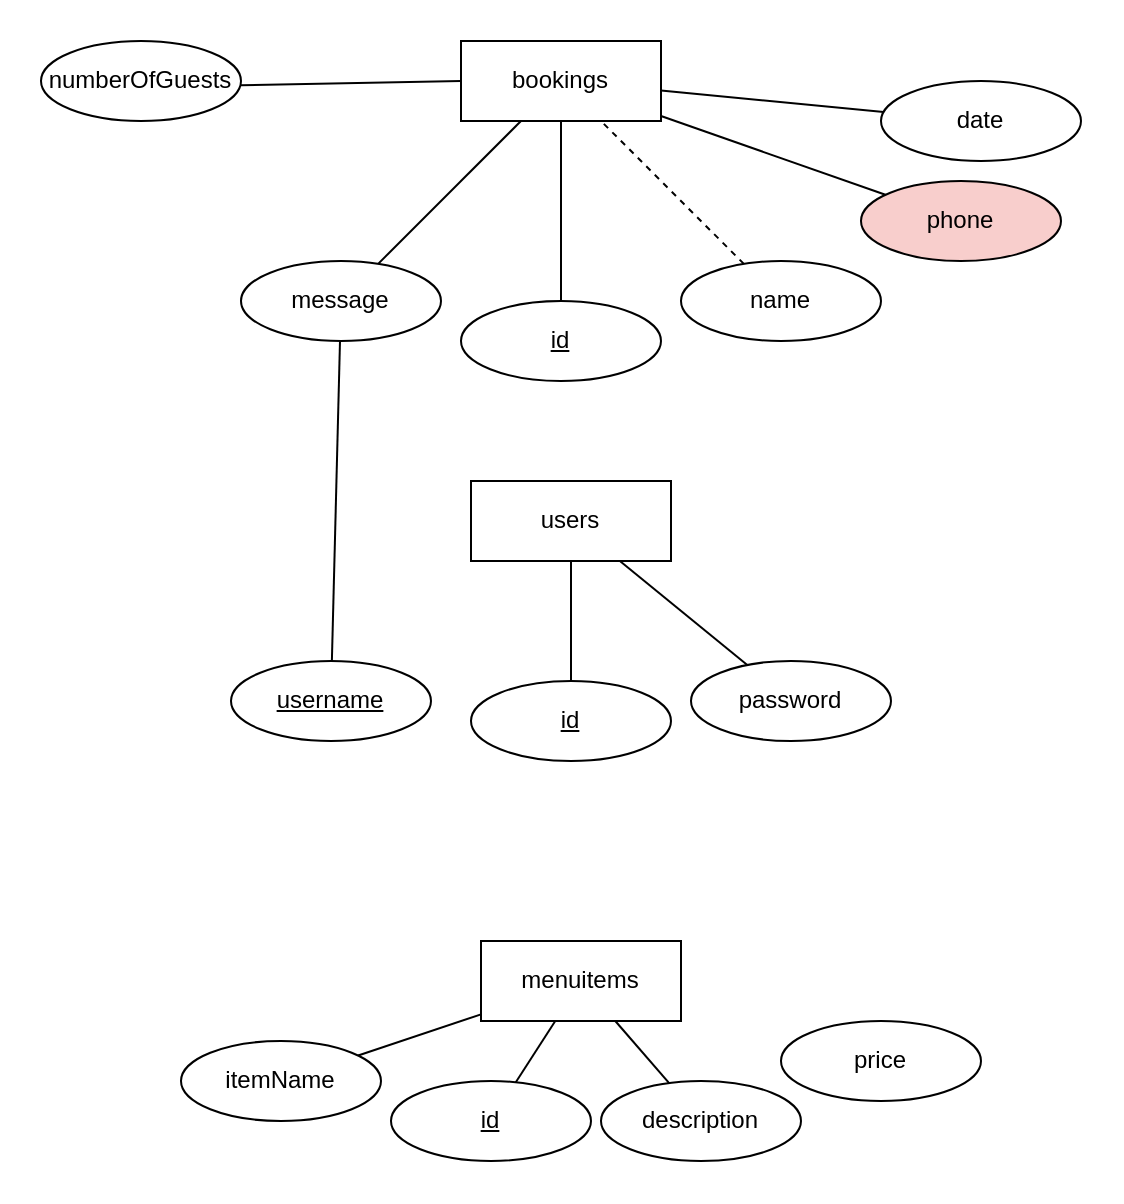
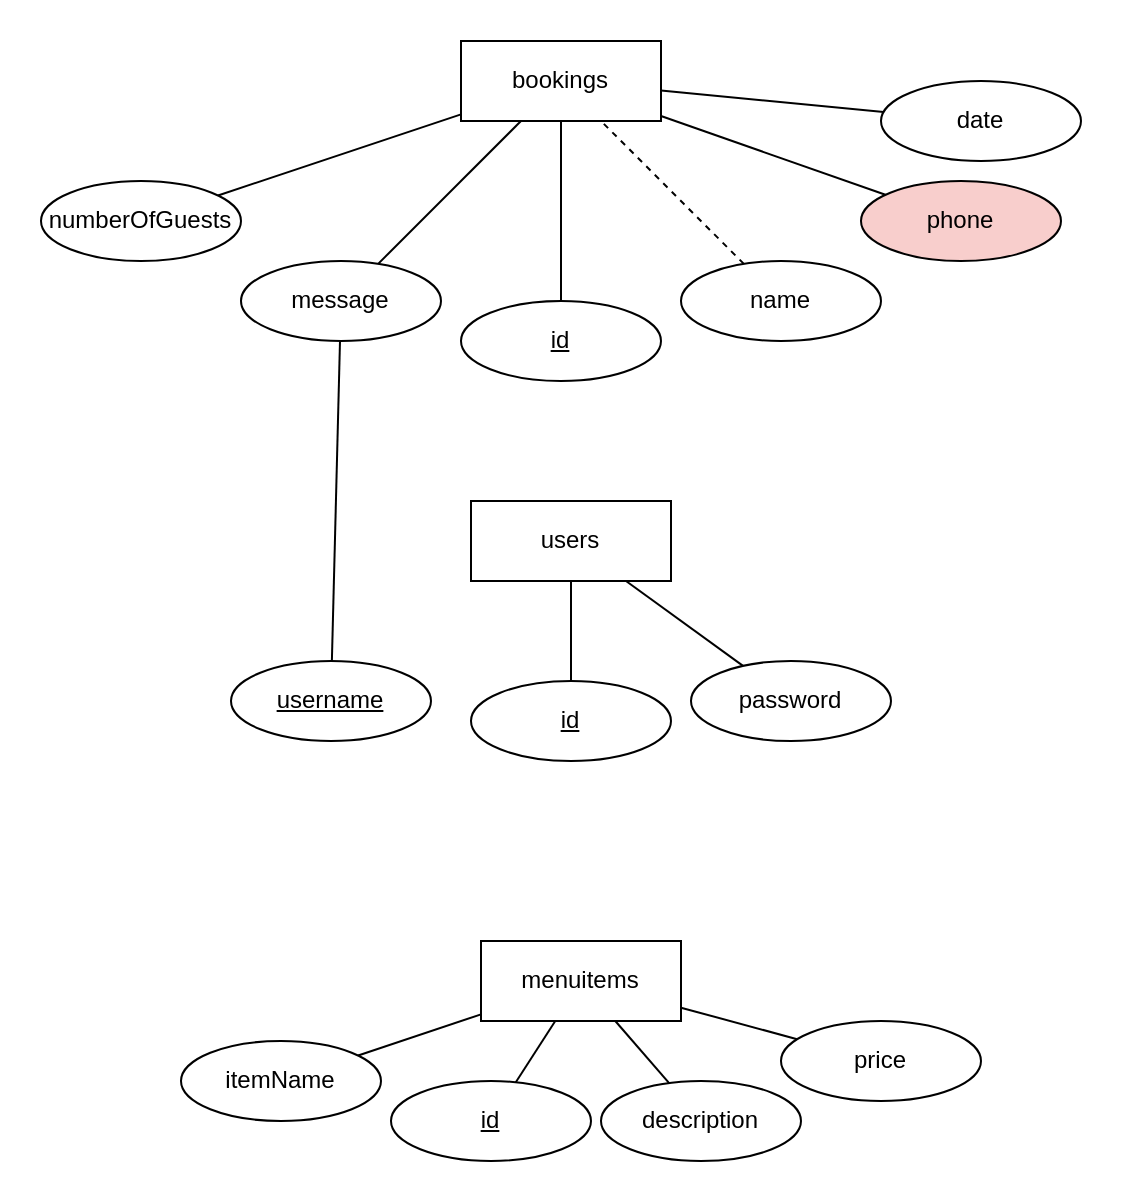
node "numberOfGuests": moved (141, 81) -> (141, 221)
node "users": moved (571, 521) -> (571, 541)
edge "menuitems" -- "price": added
